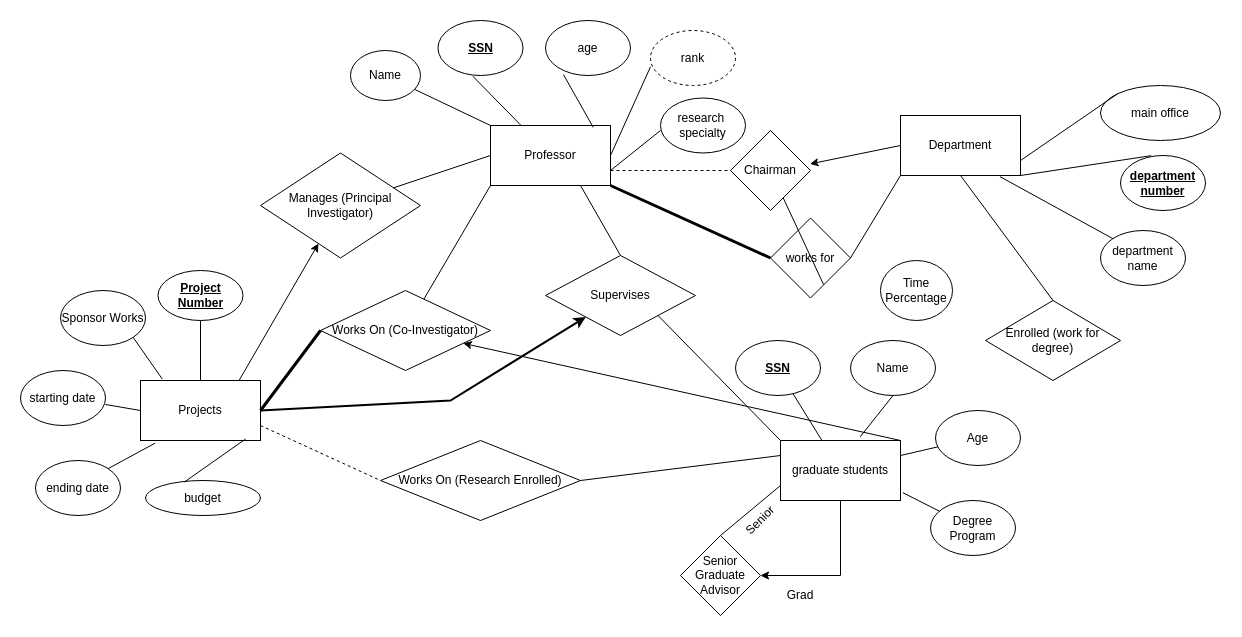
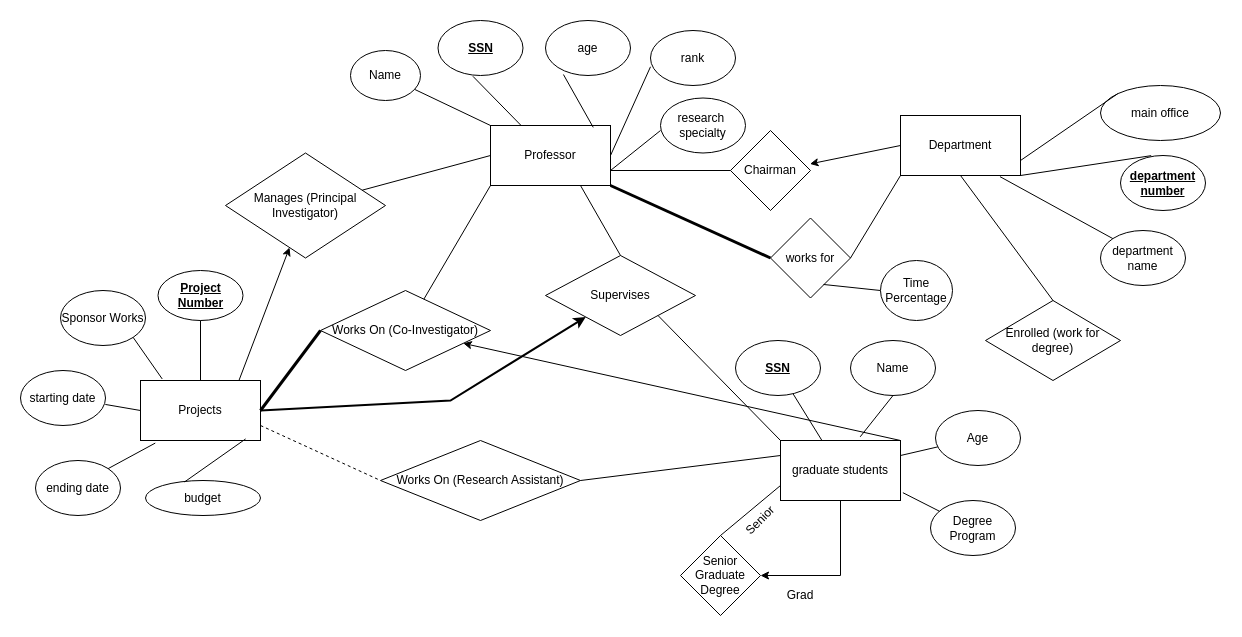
node "rank": style dashed -> solid
edge "Professor" -- "Chairman": style dashed -> solid
node "Manages (Principal Investigator)": moved (341, 206) -> (306, 206)
edge "Chairman" -- "works for": now "Time Percentage" -- "works for"
node "Works On (Research Enrolled)": label "Works On (Research Enrolled)" -> "Works On (Research Assistant)"
node "Senior Graduate Advisor": label "Senior Graduate Advisor" -> "Senior Graduate Degree"
